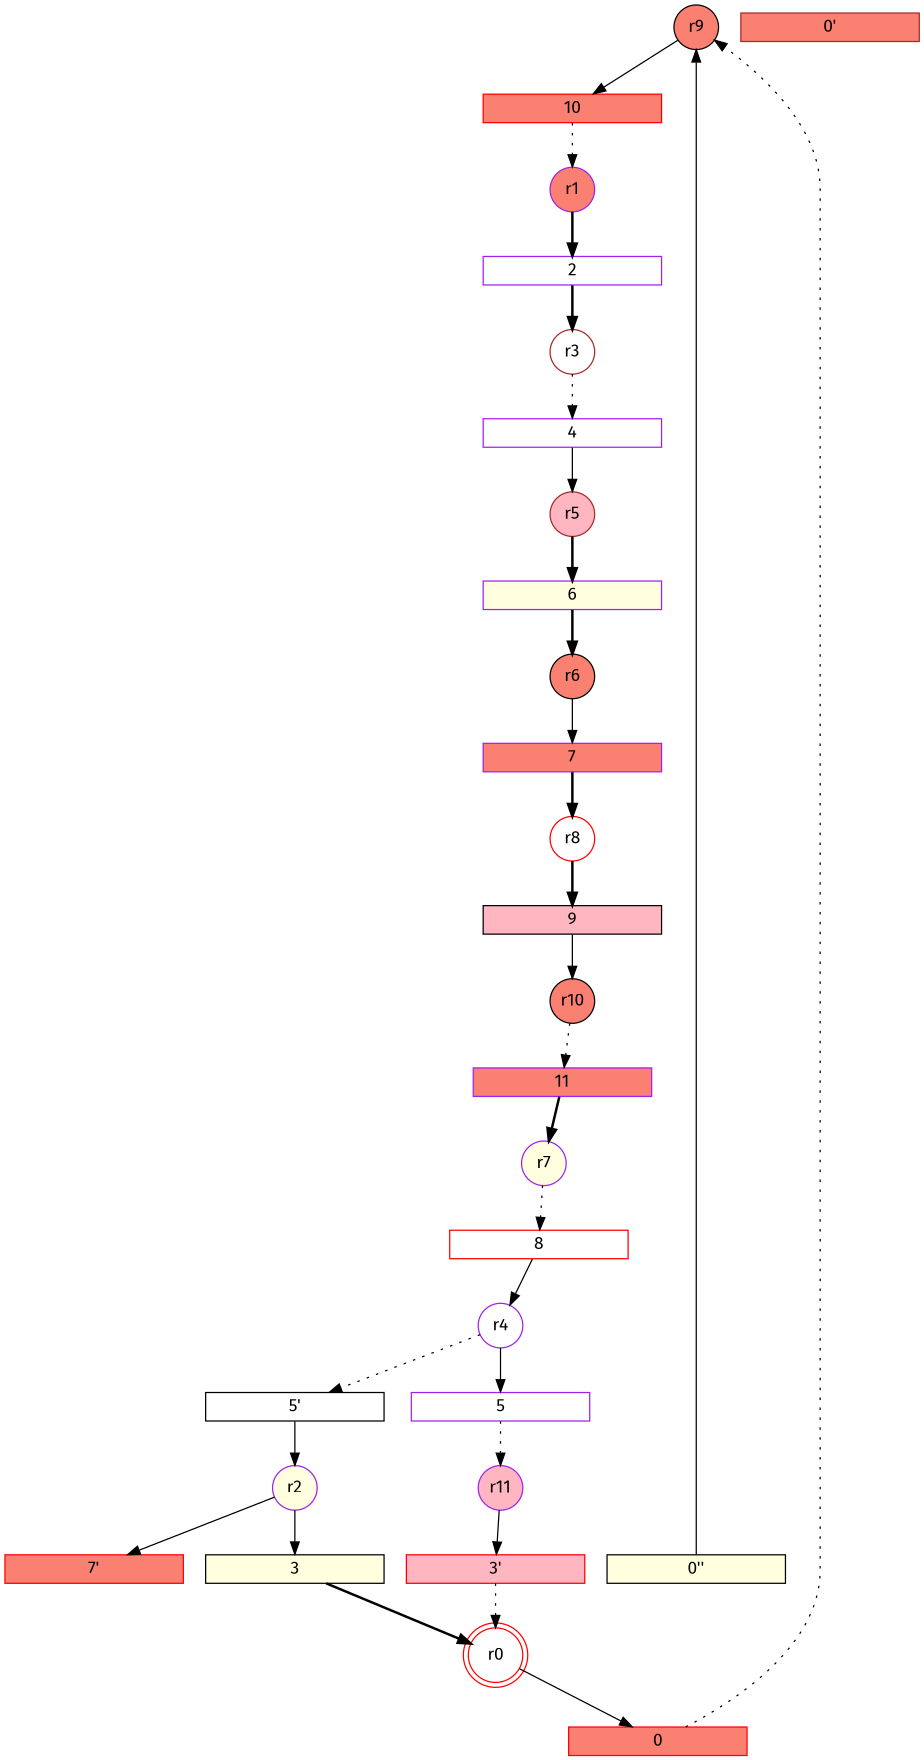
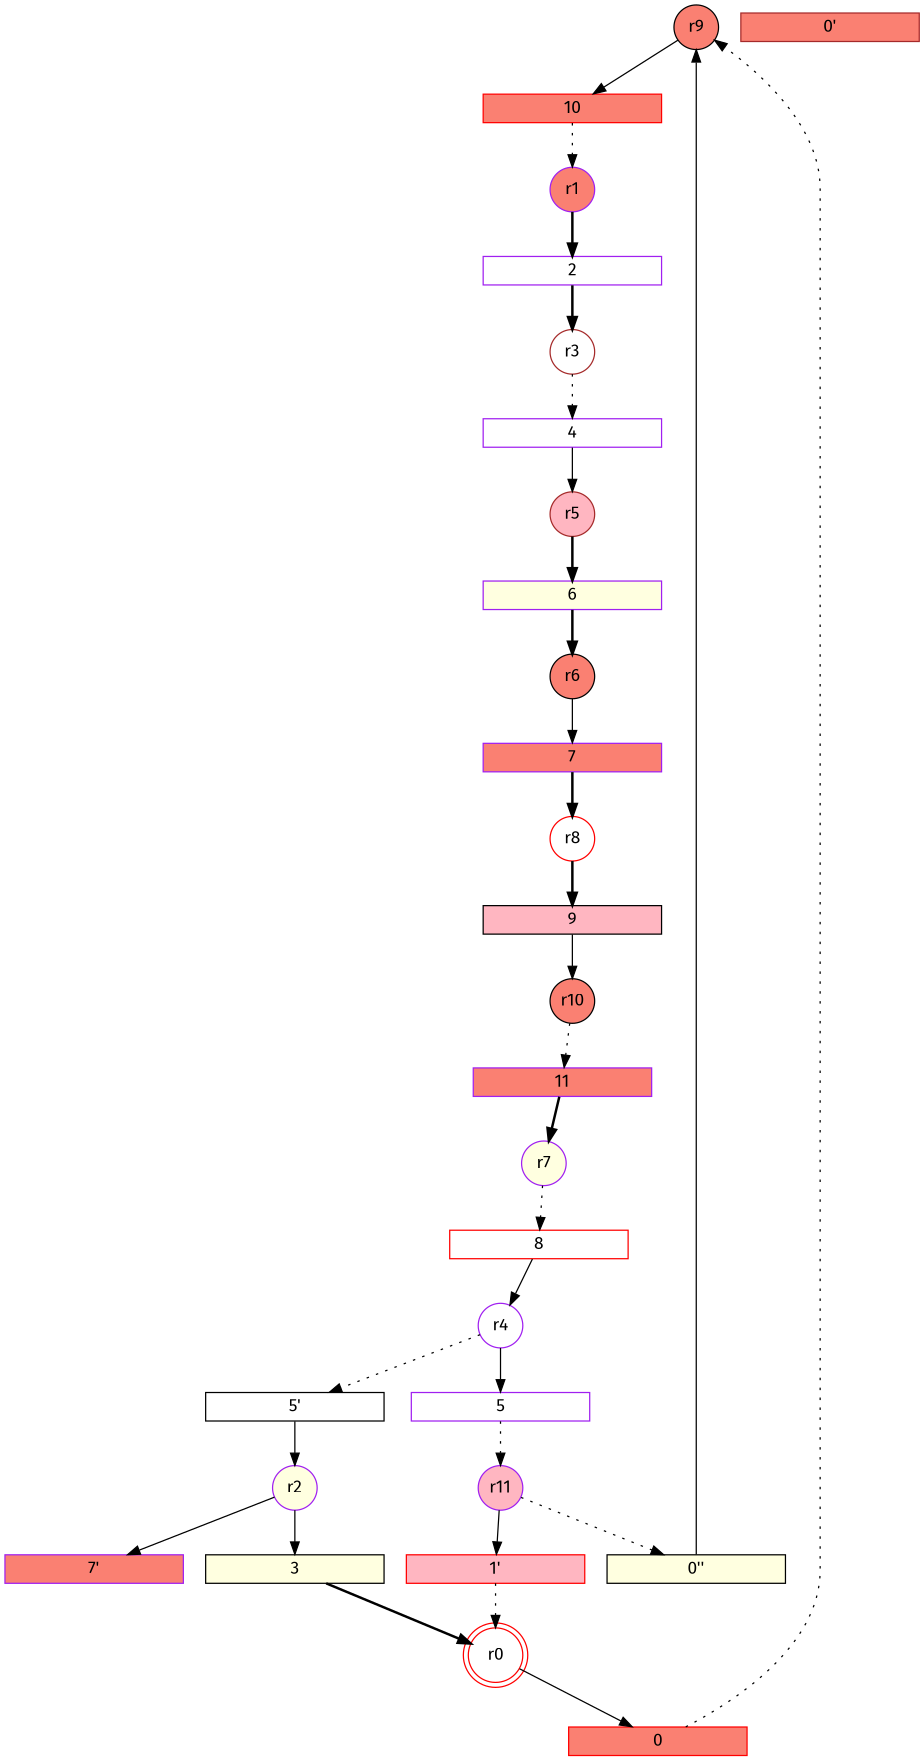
edge "r11" -> "0''": added
node "7'": color red -> purple
node "3'": label "3'" -> "1'"
